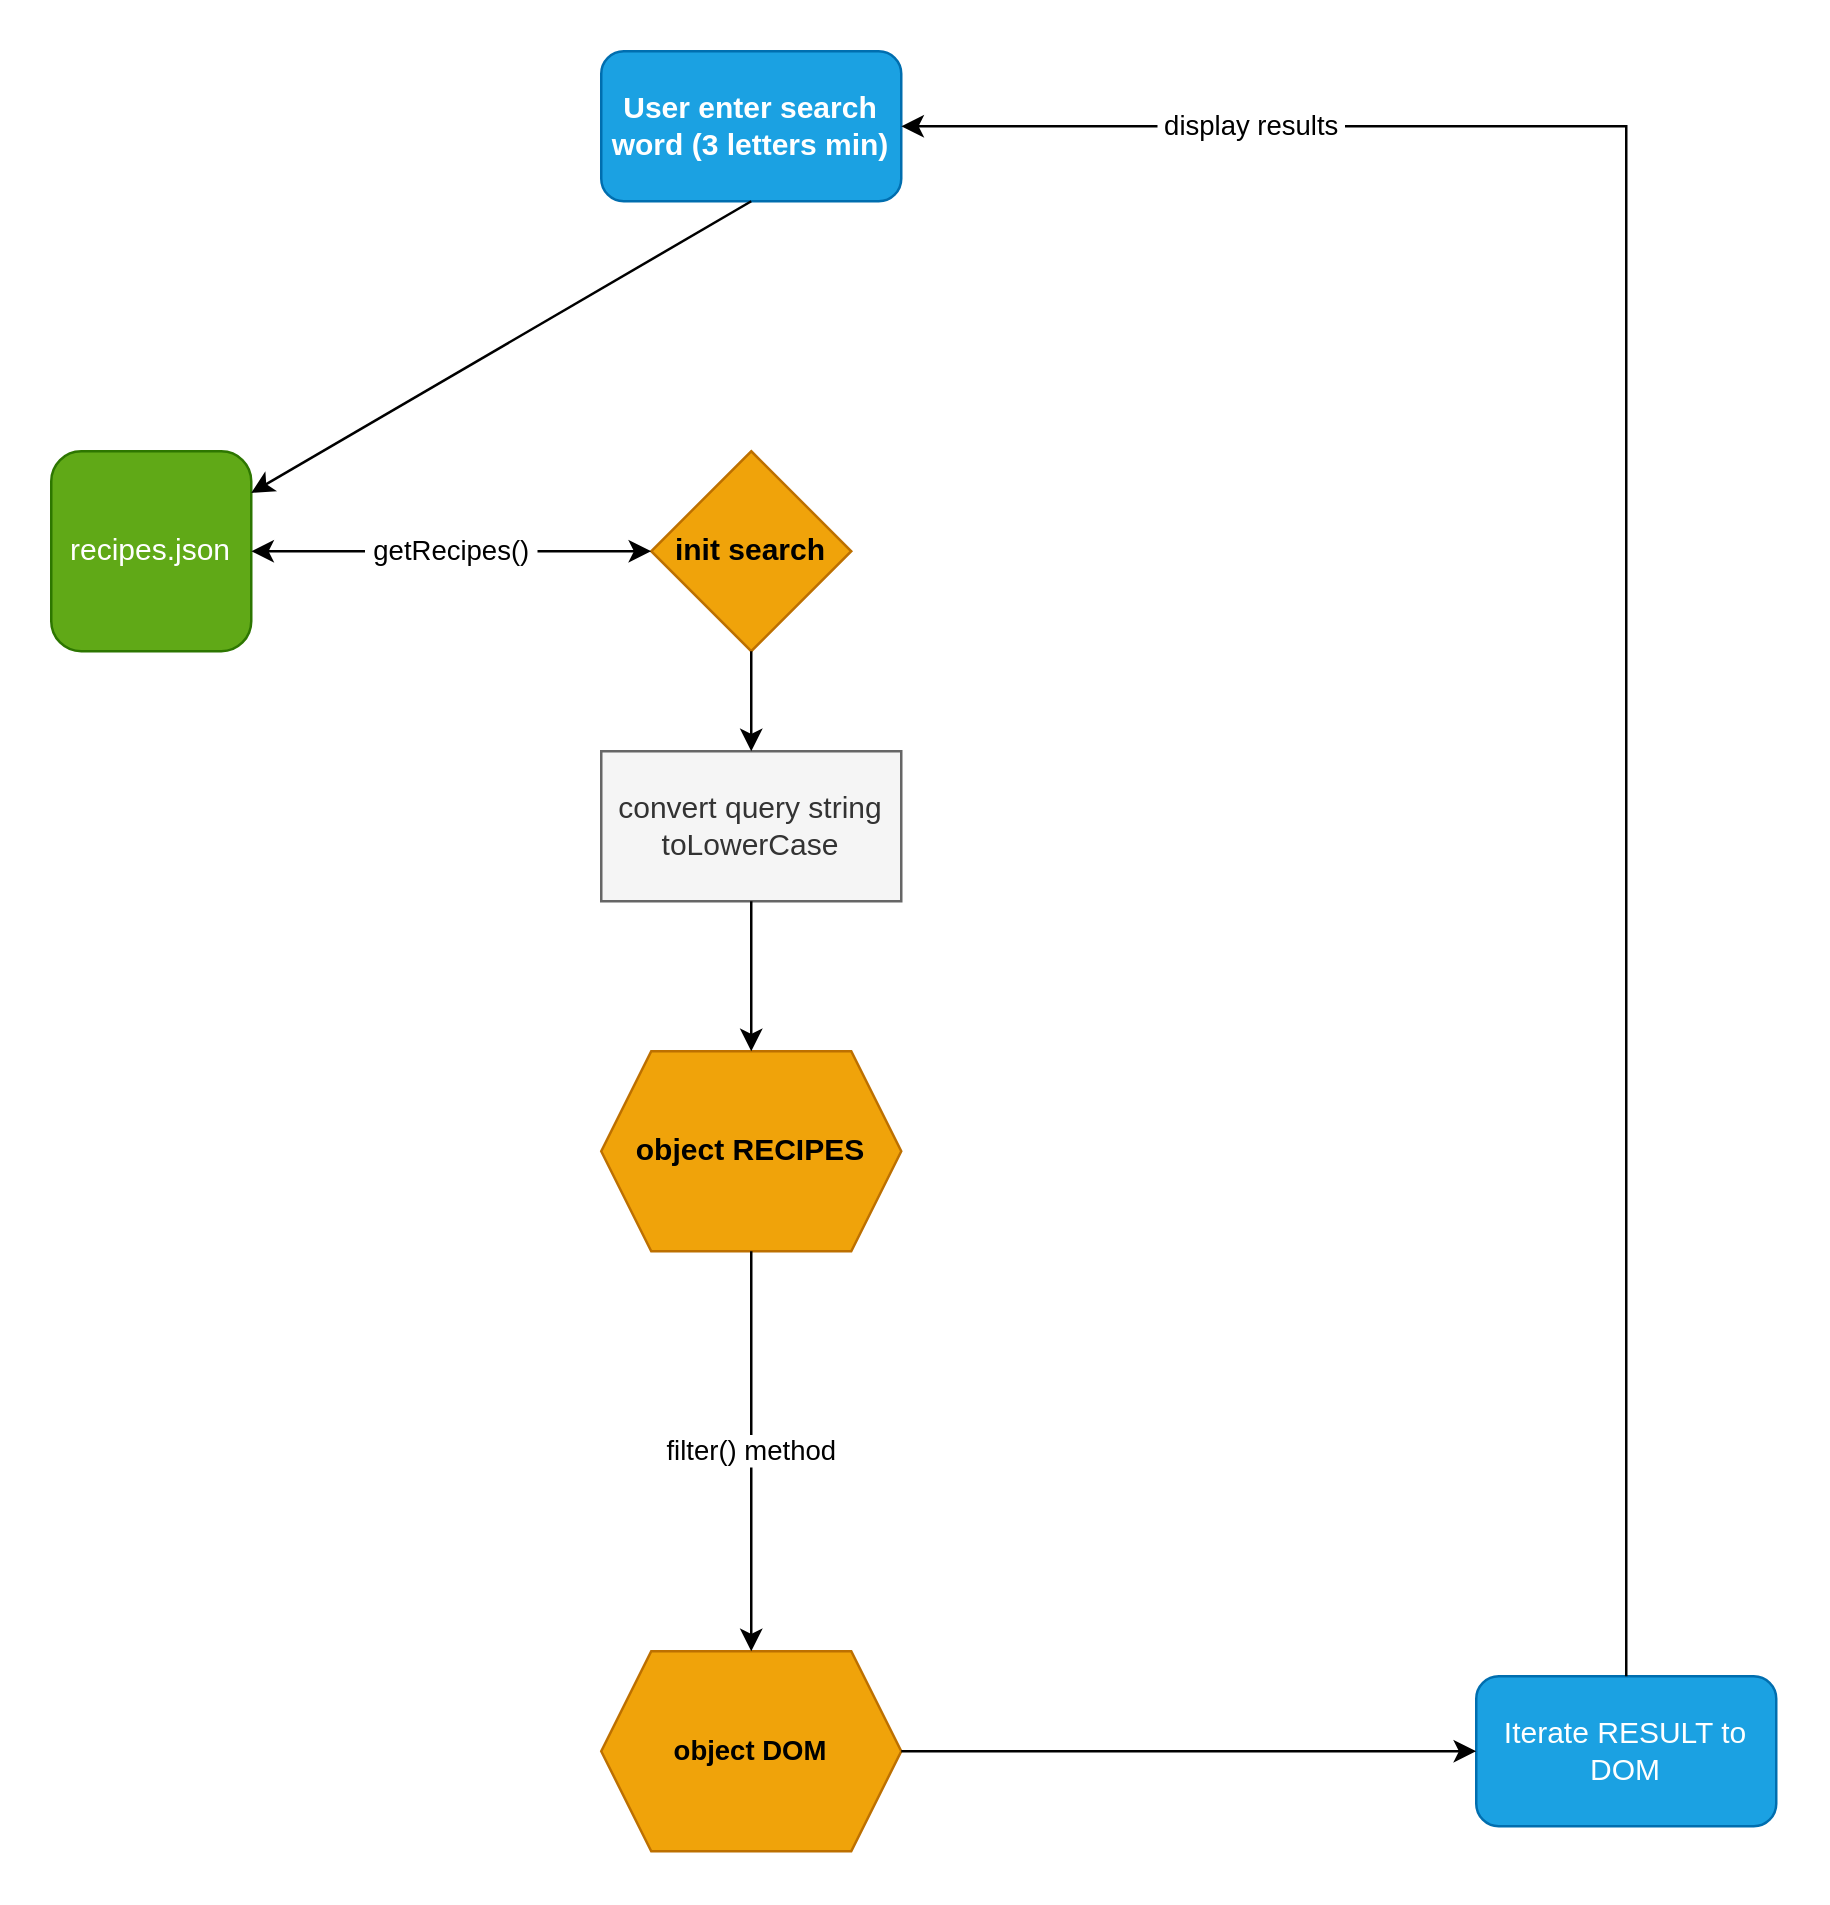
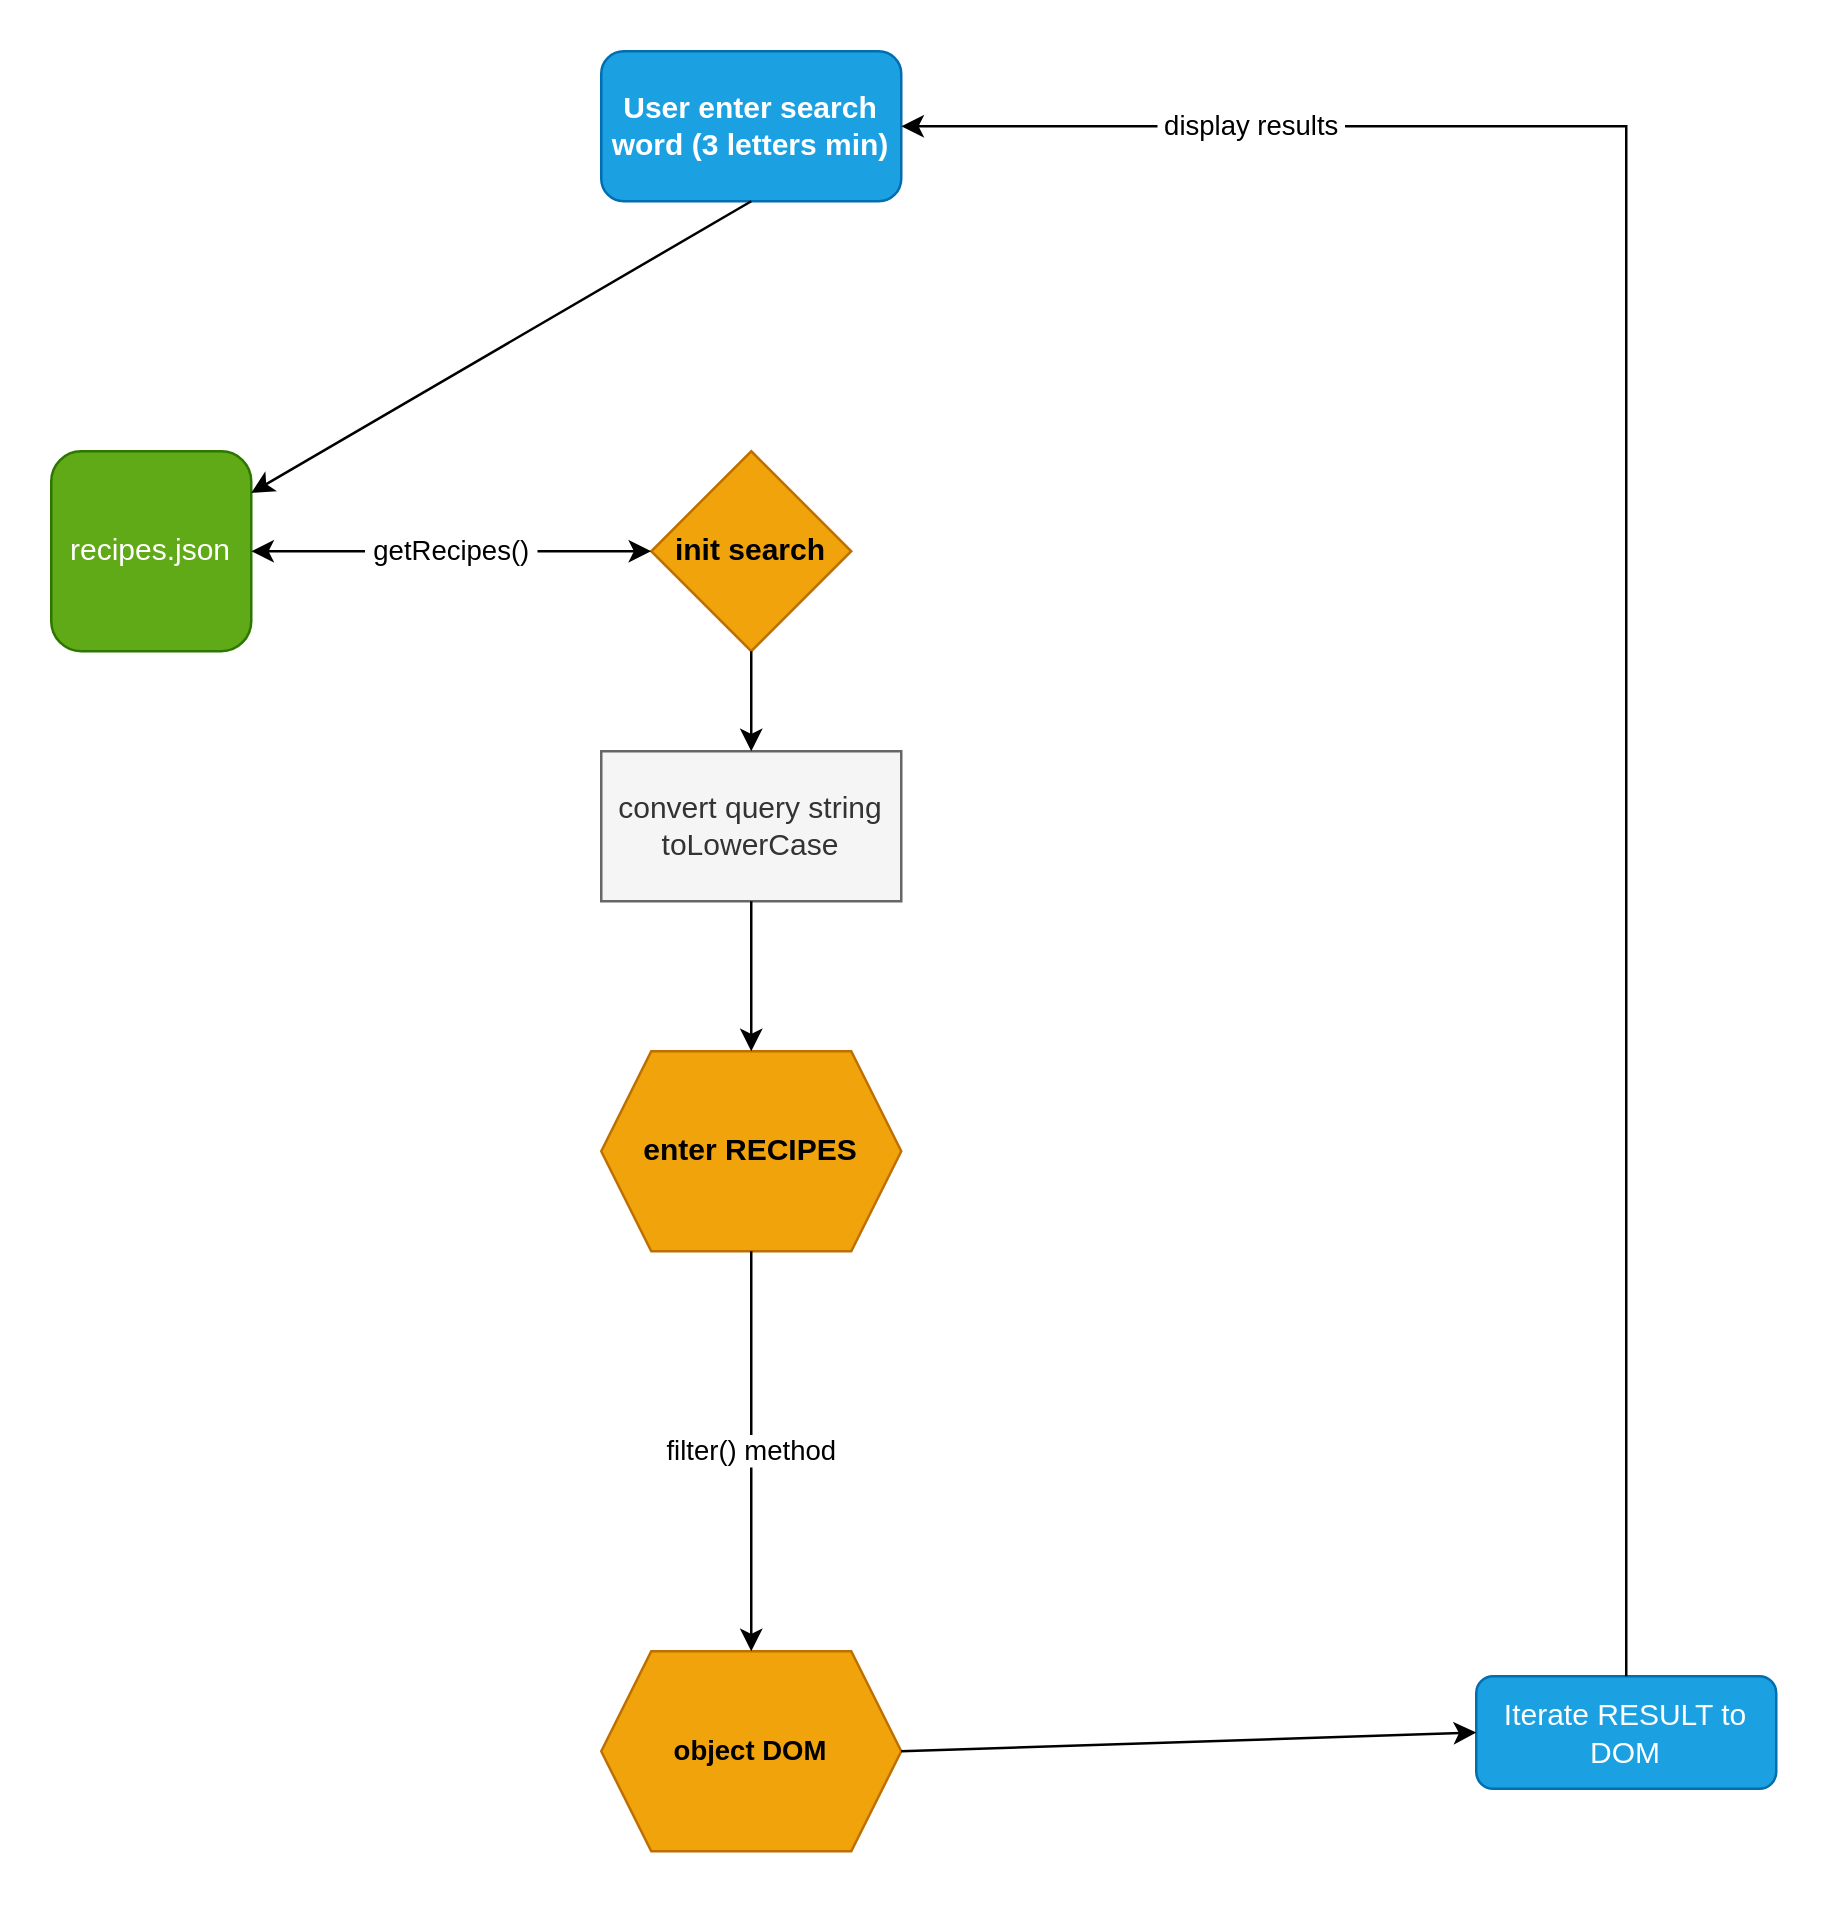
node "object RECIPES": label "object RECIPES" -> "enter RECIPES"
node "Iterate RESULT to DOM": size 300x150 -> 300x113
